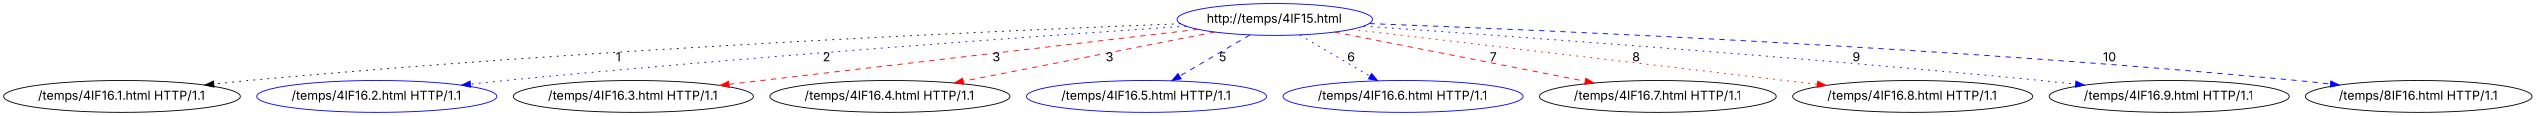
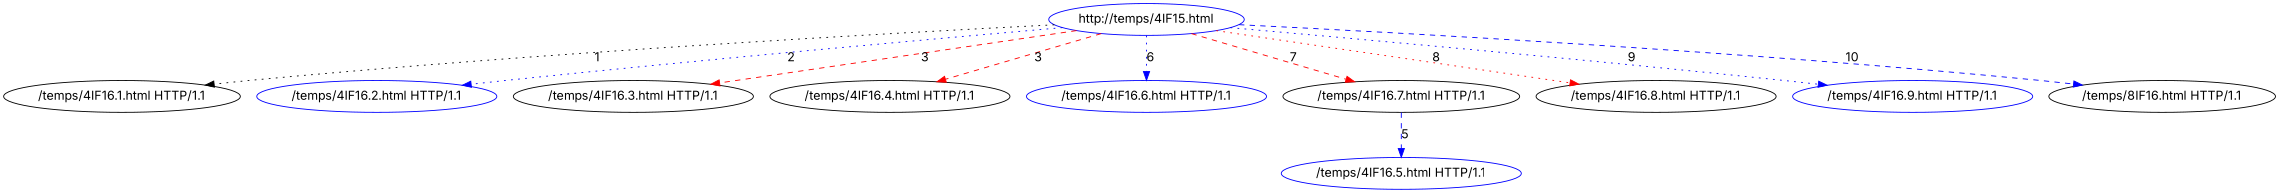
edge "http://temps/4IF15.html" -> "/temps/4IF16.5.html HTTP/1.1": now "/temps/4IF16.7.html HTTP/1.1" -> "/temps/4IF16.5.html HTTP/1.1"
node "/temps/4IF16.9.html HTTP/1.1": color black -> blue
